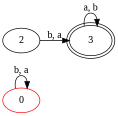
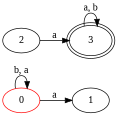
edge "2" -> "3": label "b, a" -> "a"
node "1": added
